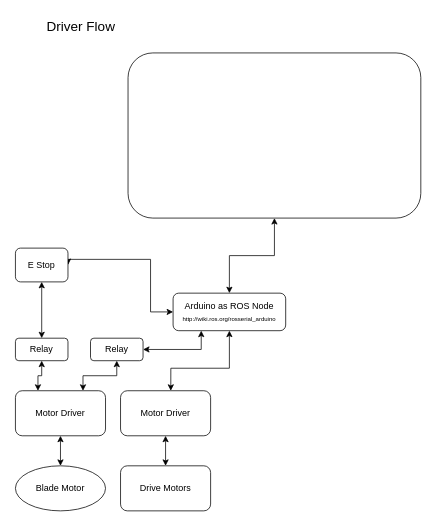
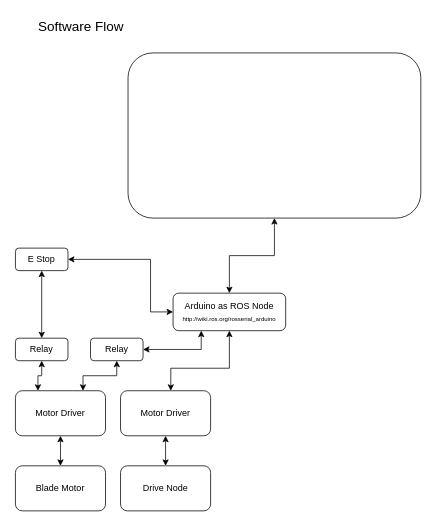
node "Driver Flow": label "Driver Flow" -> "Software Flow"
node "E Stop": size 53x34 -> 53x23
node "Blade Motor": shape ellipse -> rounded rectangle
node "Drive Motors": label "Drive Motors" -> "Drive Node"
